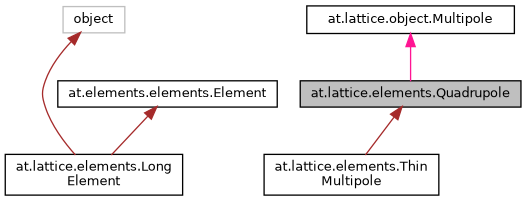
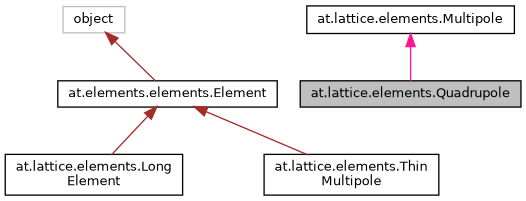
node "at.lattice.object.Multipole": label "at.lattice.object.Multipole" -> "at.lattice.elements.Multipole"
edge "at.lattice.elements.Long Element" -> "object": now "at.elements.elements.Element" -> "object"
edge "at.lattice.elements.Thin Multipole" -> "at.lattice.elements.Quadrupole": now "at.lattice.elements.Thin Multipole" -> "at.elements.elements.Element"
